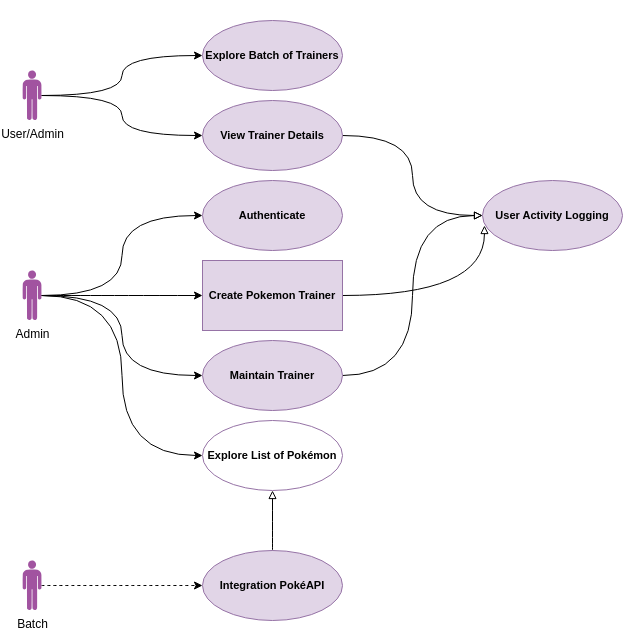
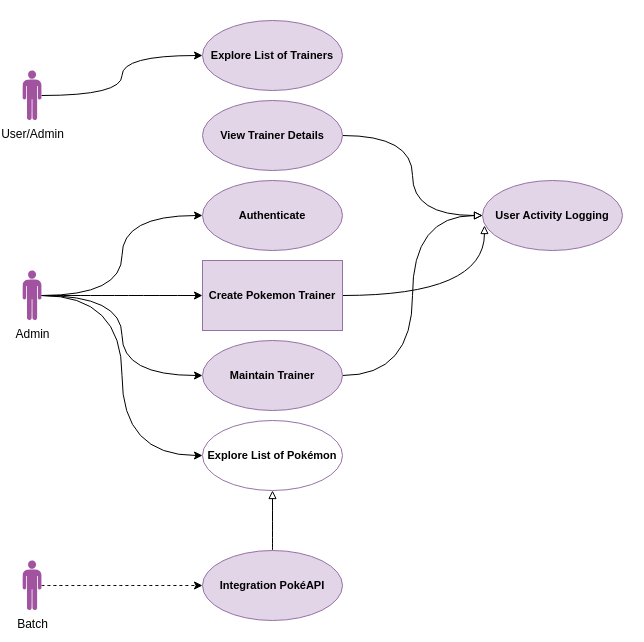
node "Explore Batch of Trainers": label "Explore Batch of Trainers" -> "Explore List of Trainers"
edge "User/Admin" -> "View Trainer Details": removed
